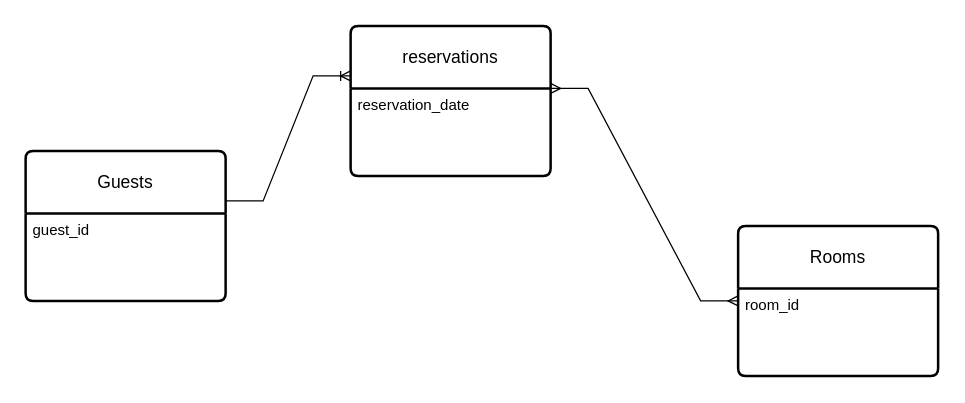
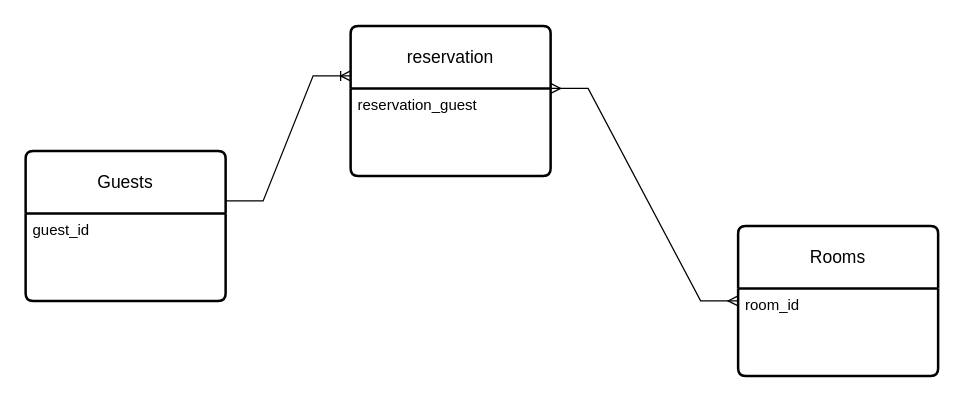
node "reservations": label "reservations" -> "reservation"
node "reservation_date": label "reservation_date" -> "reservation_guest"
